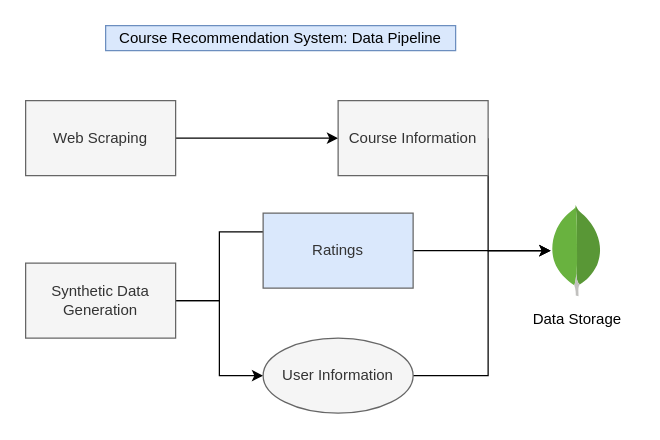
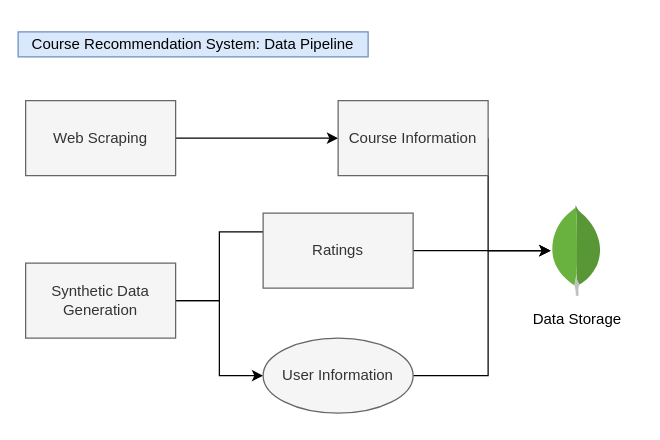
node "Course Recommendation System: Data Pipeline": moved (281, 38) -> (193, 44)
node "Ratings": fillcolor #dae8fc -> #f5f5f5
